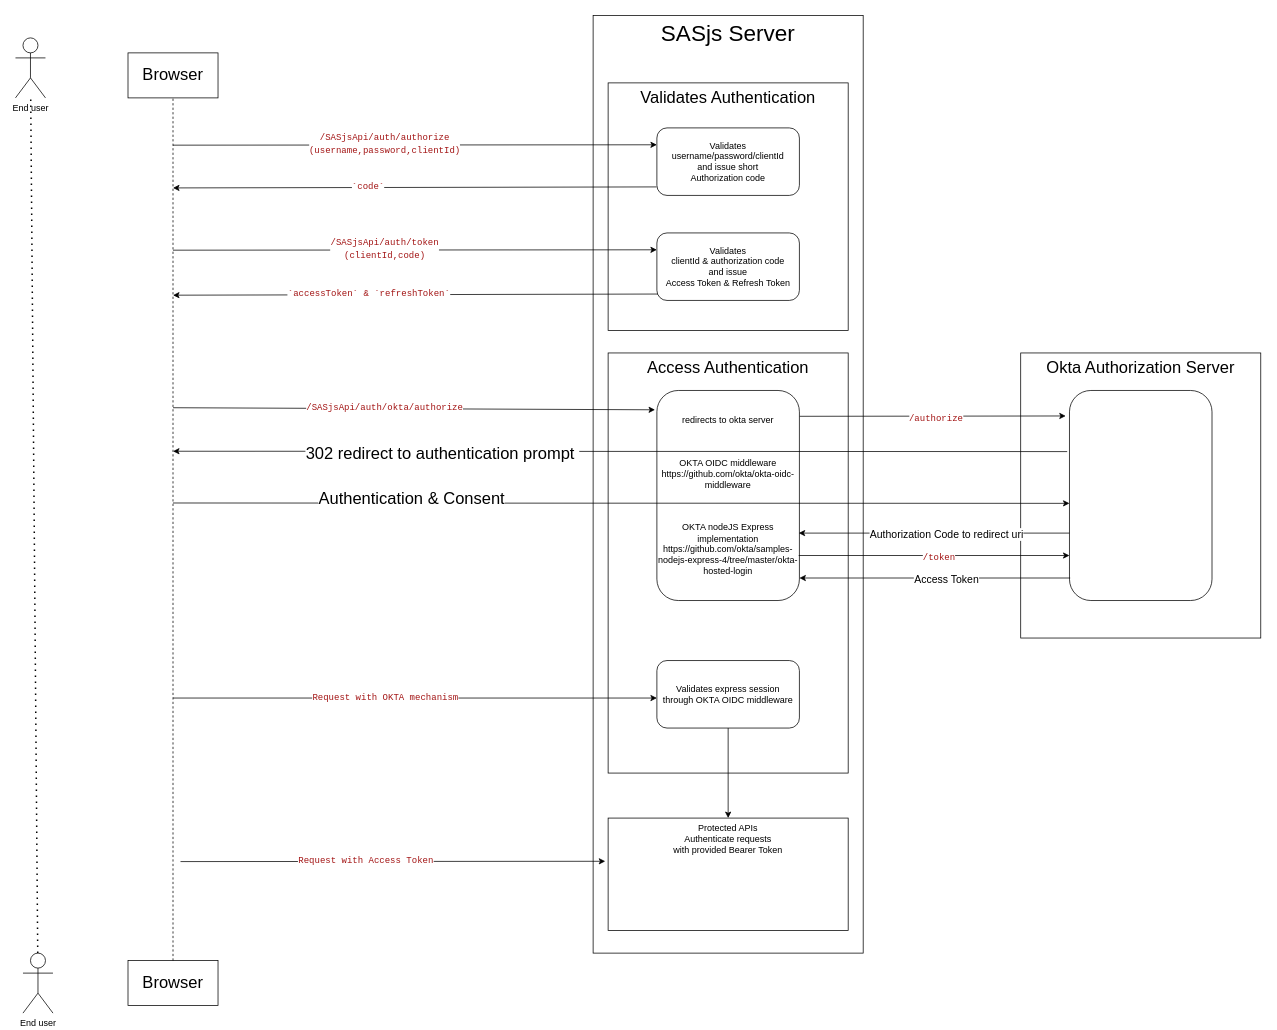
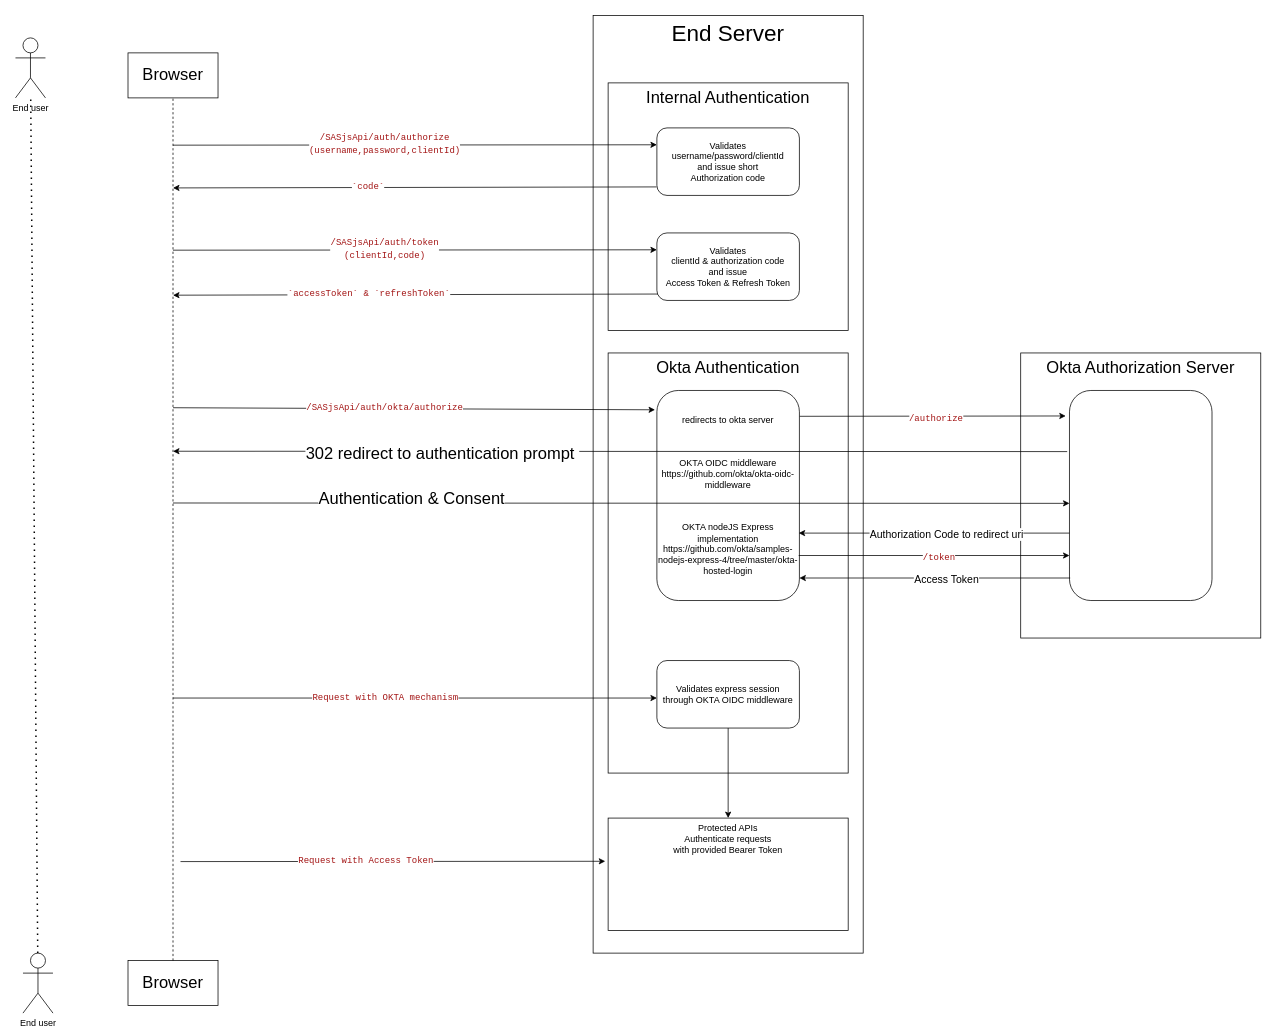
node "SASjs Server": label "SASjs Server" -> "End Server"
node "Validates Authentication": label "Validates Authentication" -> "Internal Authentication"
node "Access Authentication": label "Access Authentication" -> "Okta Authentication"
